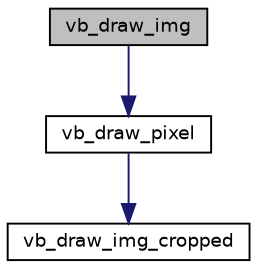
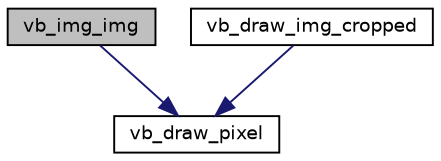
node "vb_draw_img": label "vb_draw_img" -> "vb_img_img"
edge "vb_draw_pixel" -> "vb_draw_img_cropped": reversed
